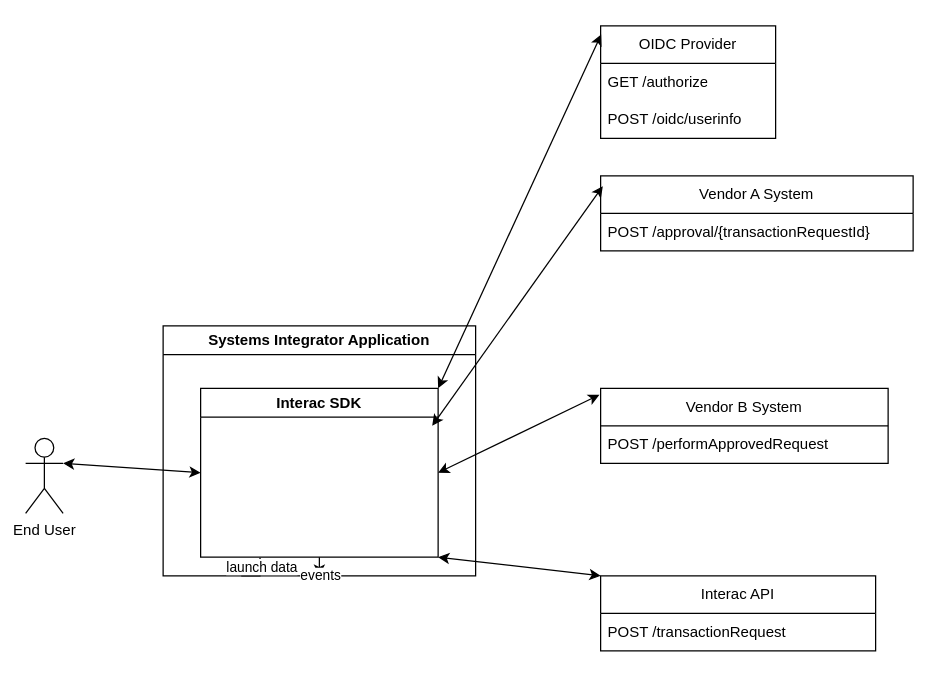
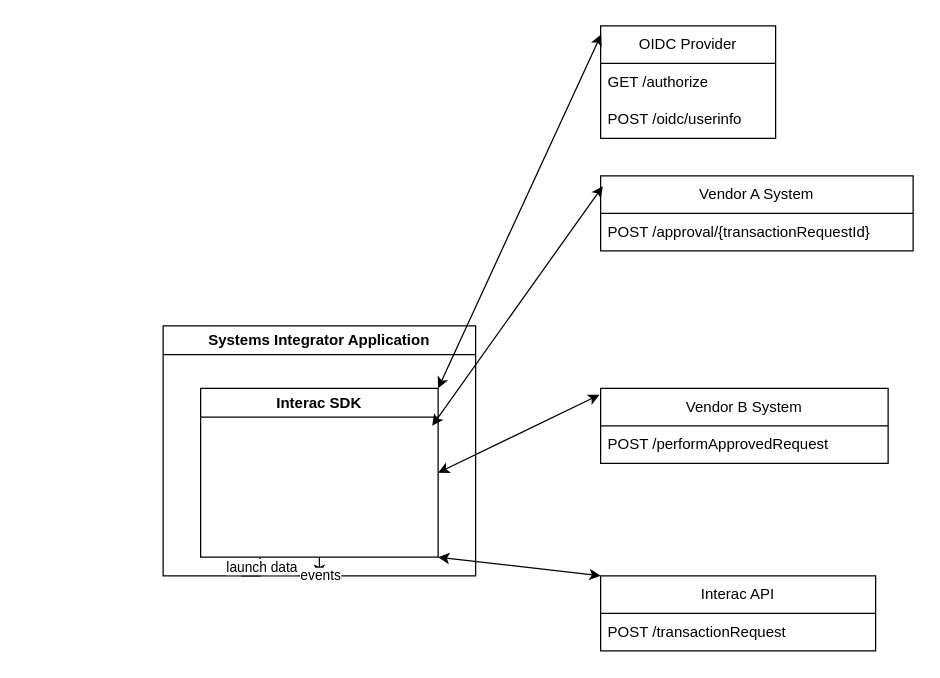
edge "Interac SDK" -- "End User": removed
node "End User": removed
